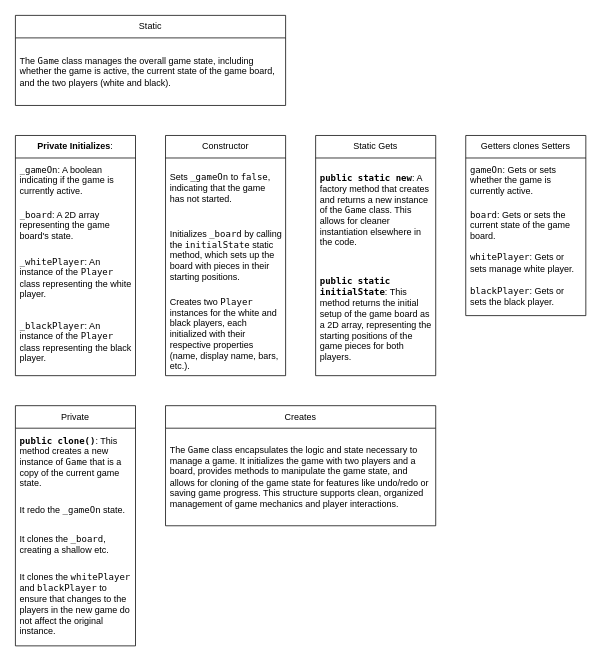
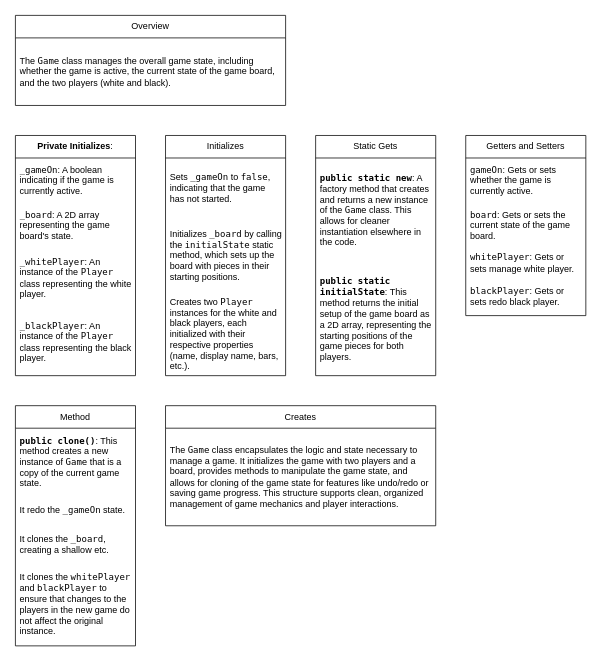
node "Static": label "Static" -> "Overview"
node "Constructor": label "Constructor" -> "Initializes"
node "Getters clones Setters": label "Getters clones Setters" -> "Getters and Setters"
node "blackPlayer: Gets or sets the black player.": label "blackPlayer: Gets or sets the black player." -> "blackPlayer: Gets or sets redo black player."
node "Private": label "Private" -> "Method"
